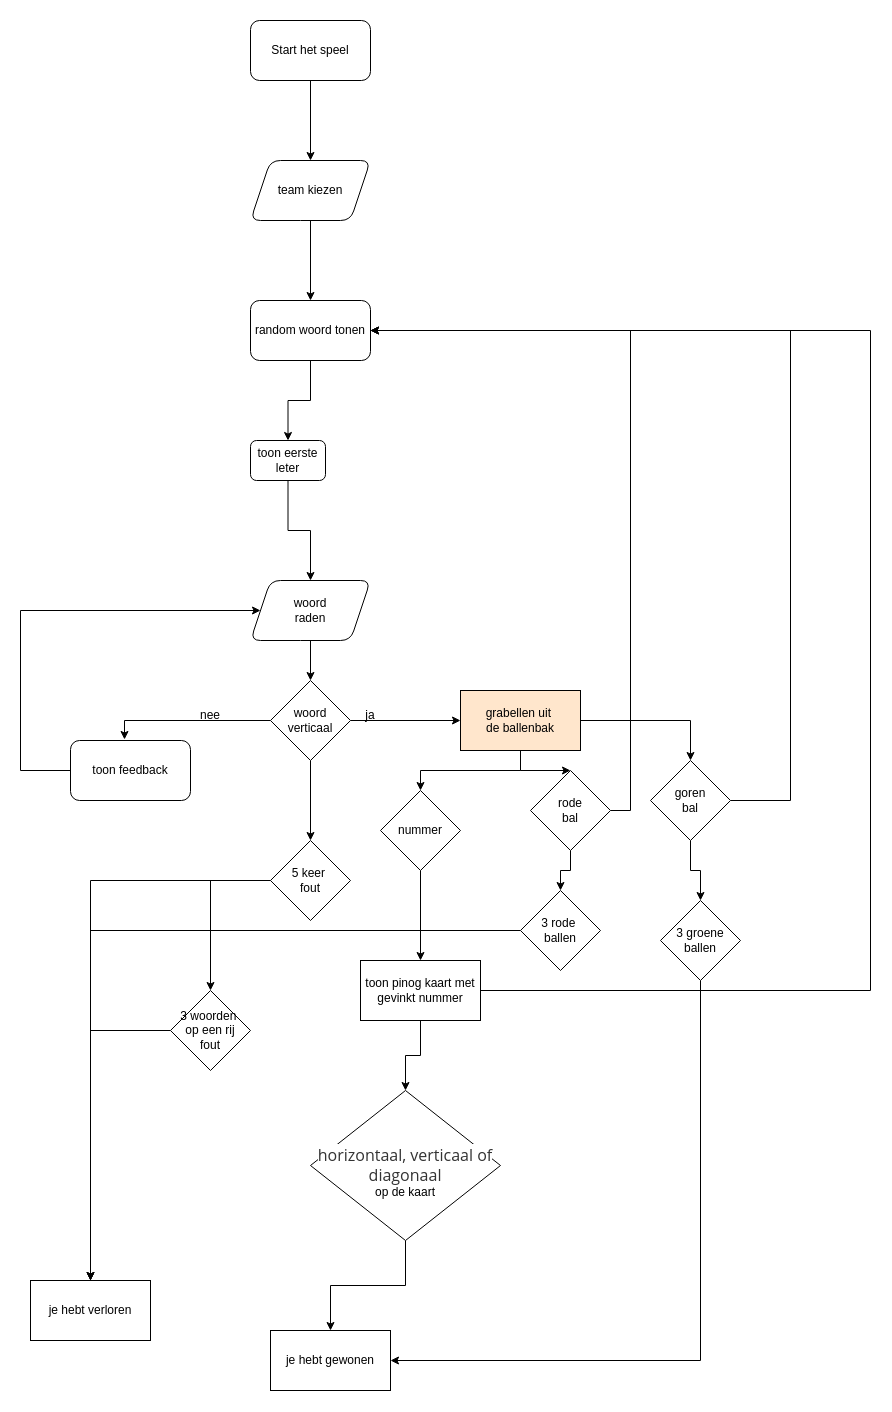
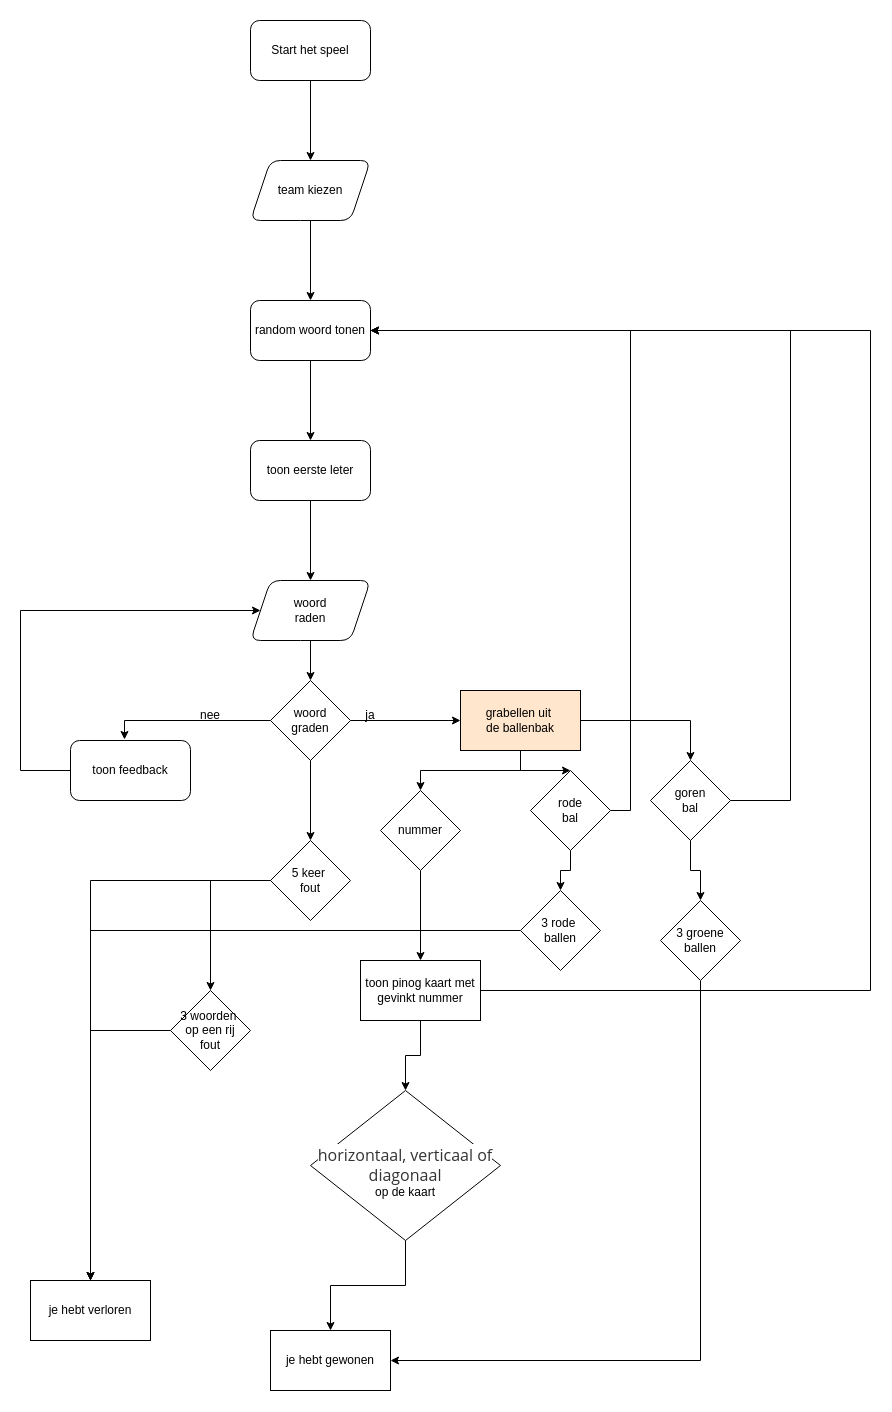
node "toon eerste leter": size 75x40 -> 120x60
node "woord verticaal": label "woord verticaal" -> "woord graden"
